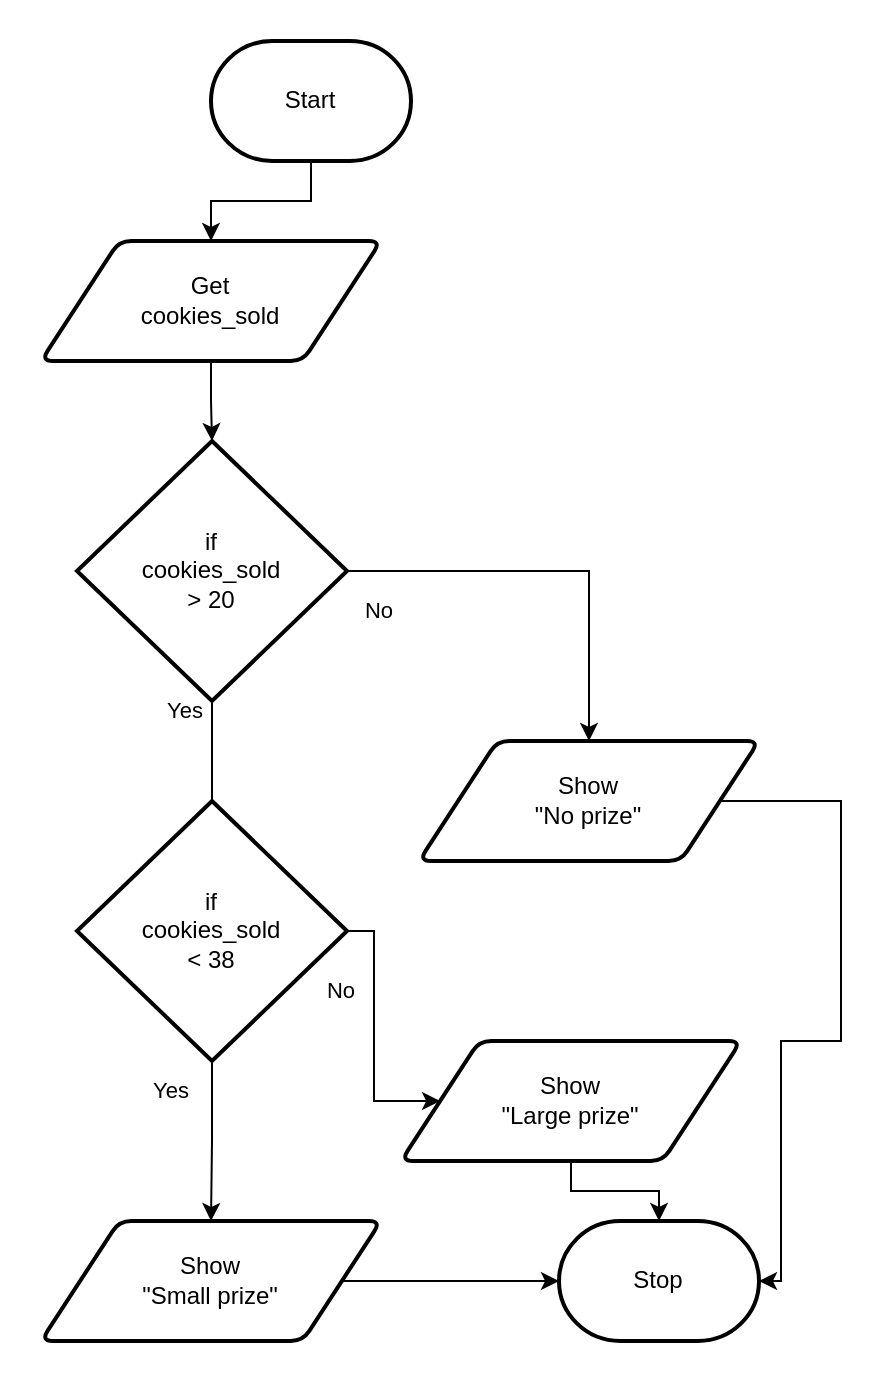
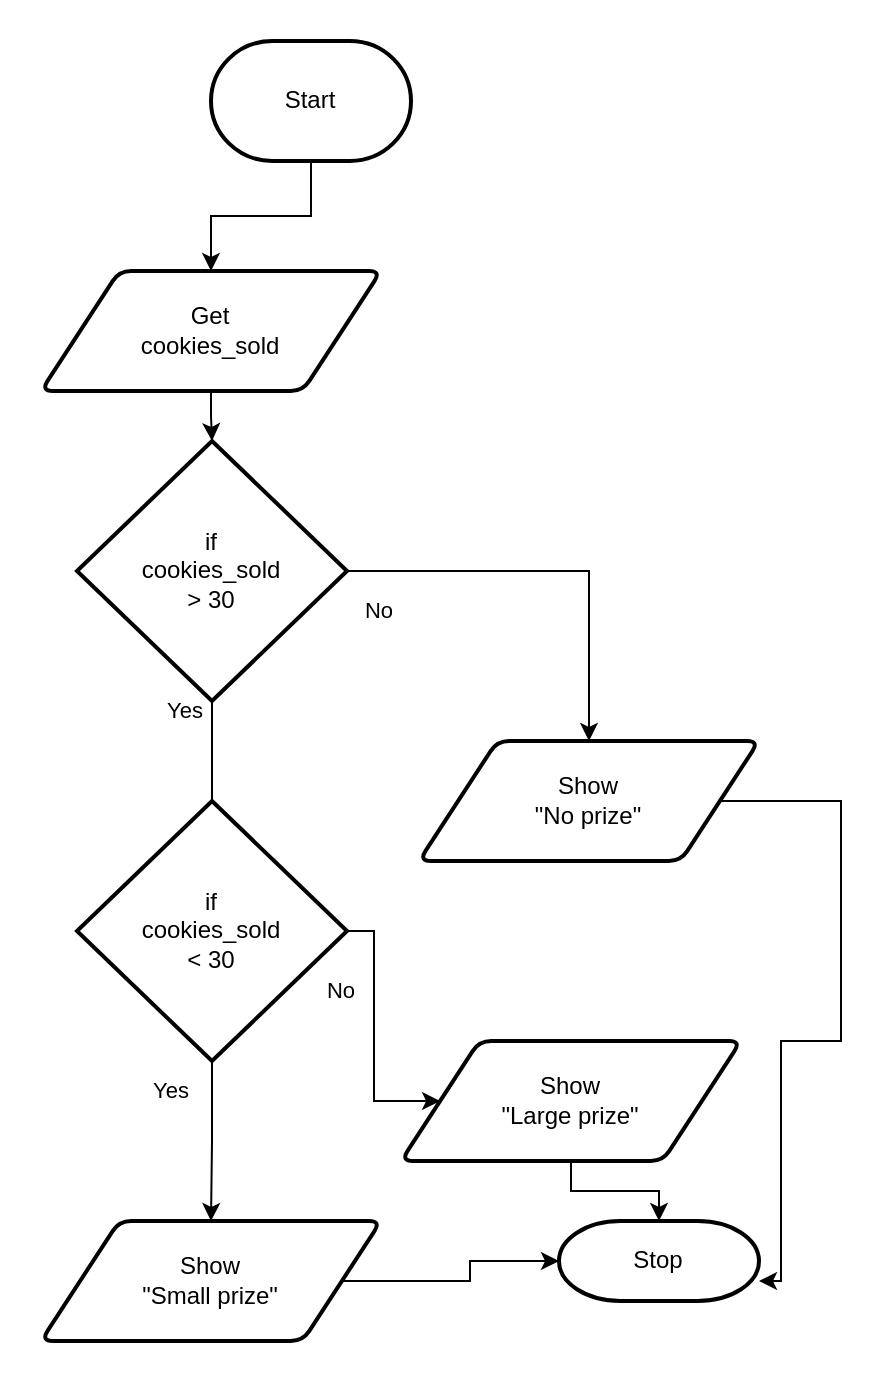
node "Get cookies_sold": moved (211, 301) -> (211, 331)
node "if cookies_sold > 20": label "if cookies_sold > 20" -> "if cookies_sold > 30"
node "if cookies_sold < 38": label "if cookies_sold < 38" -> "if cookies_sold < 30"
node "Stop": size 200x120 -> 200x80
